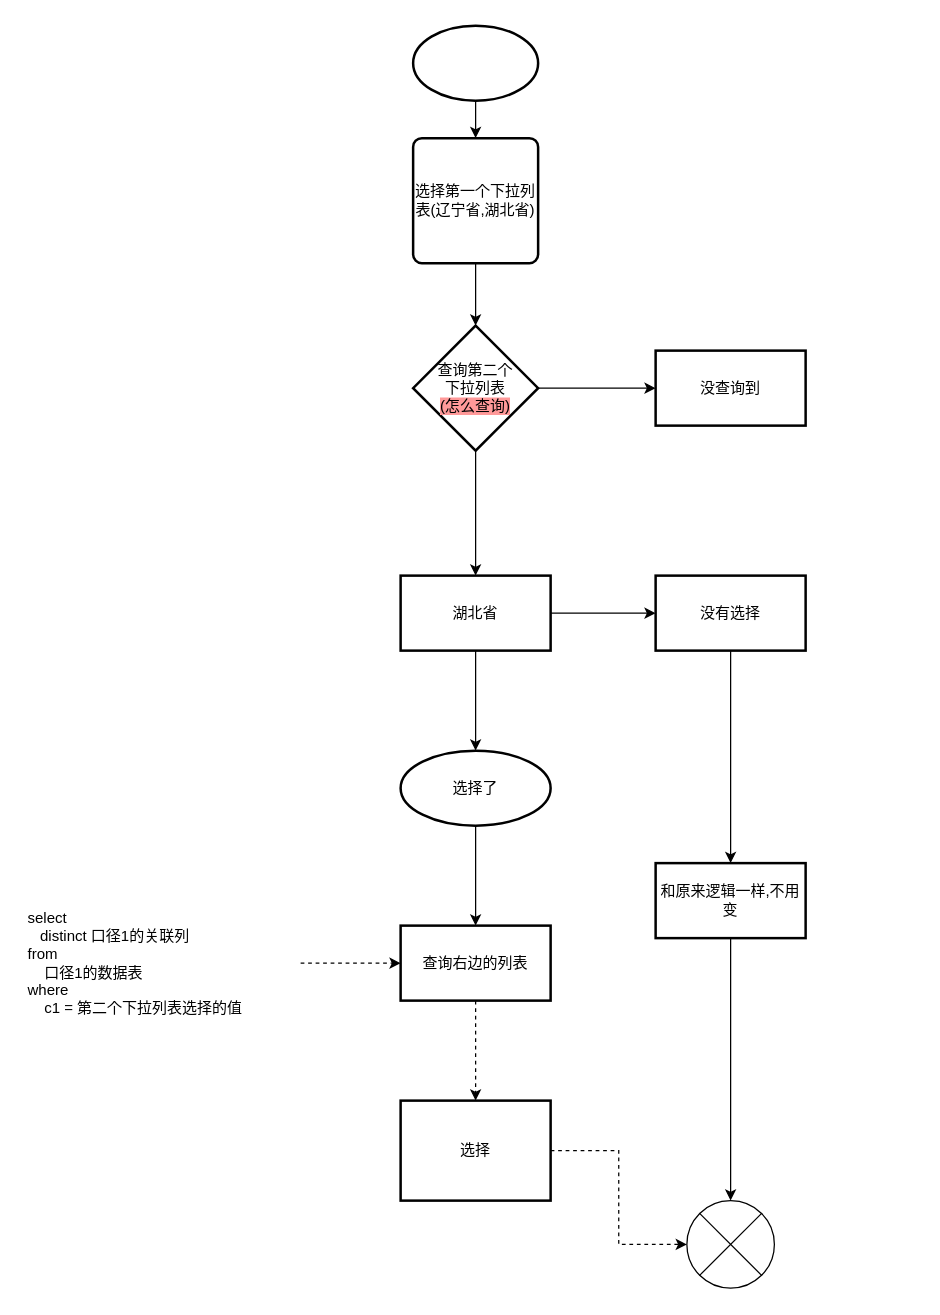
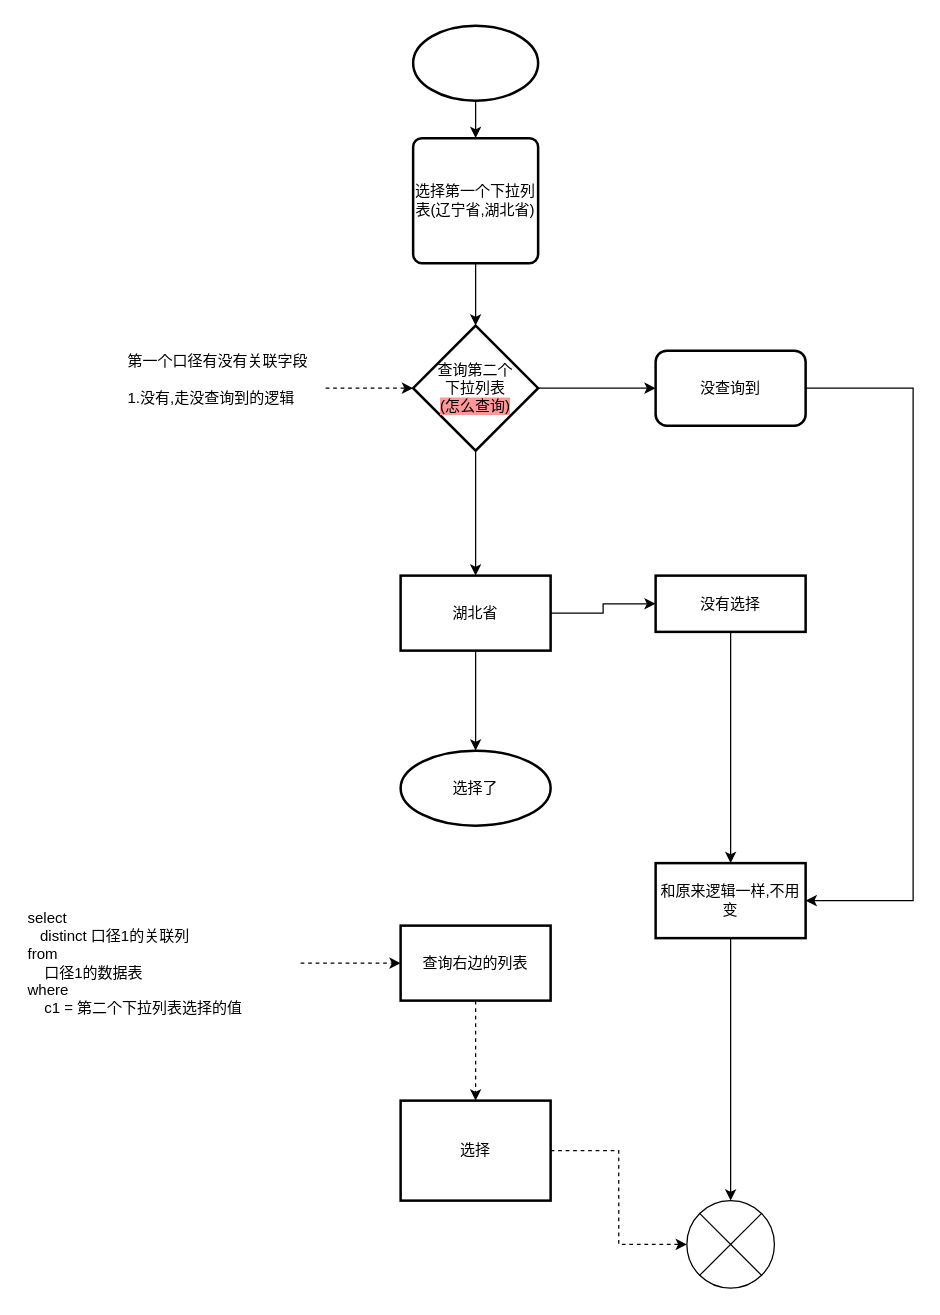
node "第一个口径有没有关联字段 1.没有,走没查询到的逻辑": added
edge "第一个口径有没有关联字段 1.没有,走没查询到的逻辑" -> "查询第二个 下拉列表 (怎么查询)": added
node "没查询到": shape rectangle -> rounded rectangle
node "没有选择": size 150x75 -> 150x56
edge "没查询到" -> "和原来逻辑一样,不用变": added
edge "选择了" -> "查询右边的列表": removed
